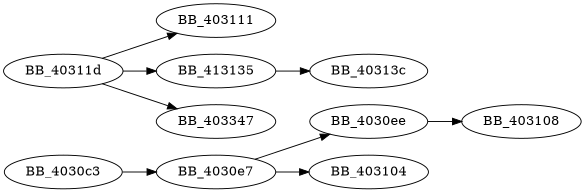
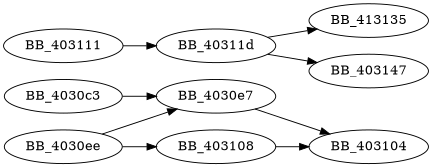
edge "BB_40311d" -> "BB_403111": reversed
node "BB_40313c": removed
node "BB_403347": label "BB_403347" -> "BB_403147"
edge "BB_403108" -> "BB_403104": added
edge "BB_4030e7" -> "BB_4030ee": reversed
